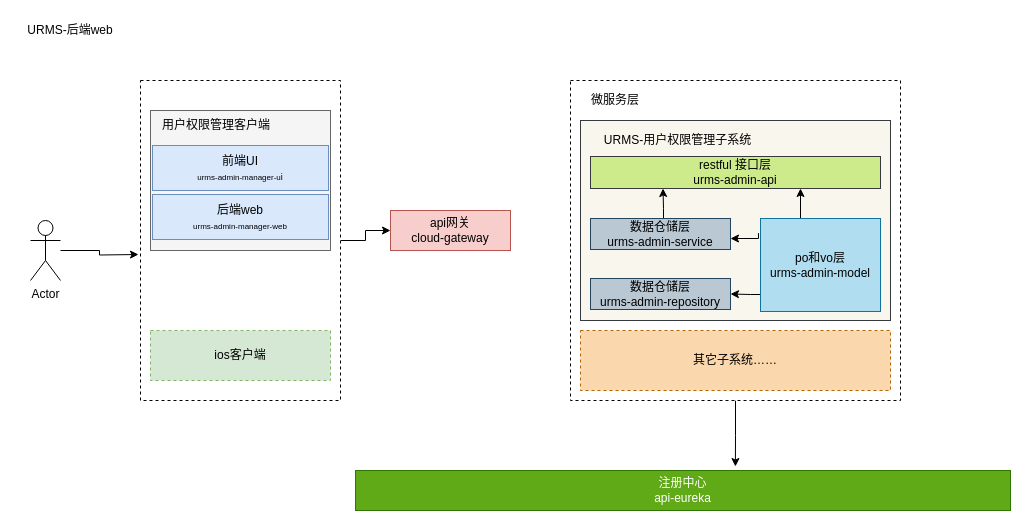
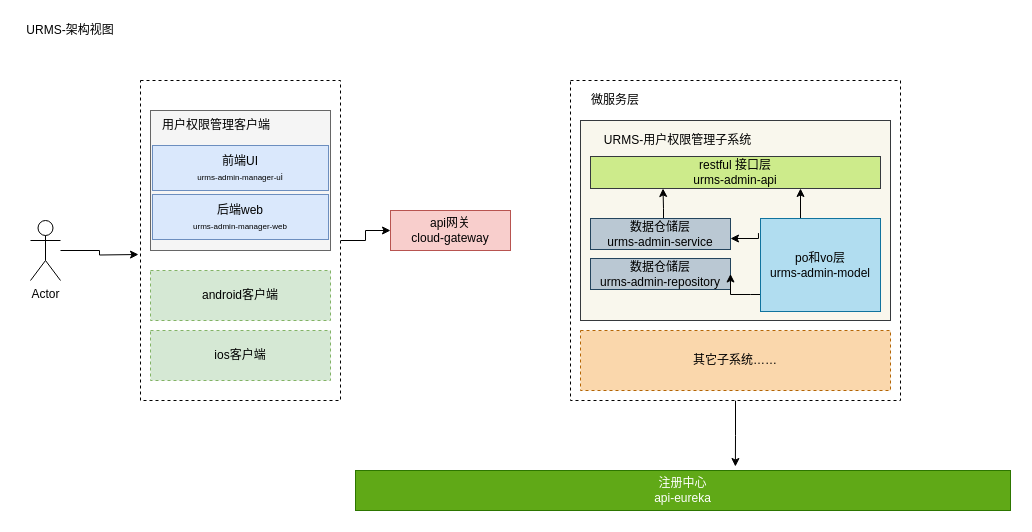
node "URMS-后端web": label "URMS-后端web" -> "URMS-架构视图"
node "数据仓储层 urms-admin-repository": moved (661, 294) -> (661, 274)
node "android客户端": added
